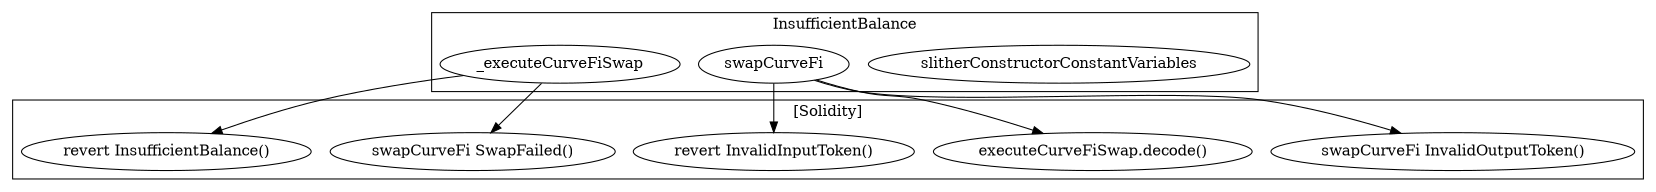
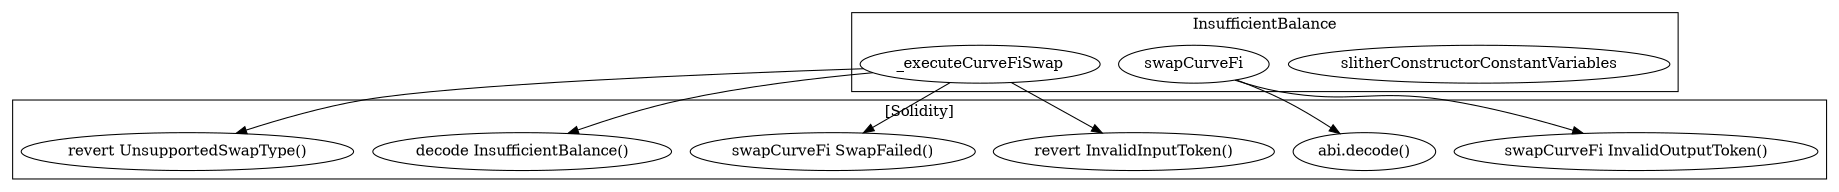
edge "swapCurveFi" -> "revert InvalidInputToken()": now "_executeCurveFiSwap" -> "revert InvalidInputToken()"
node "revert InsufficientBalance()": label "revert InsufficientBalance()" -> "decode InsufficientBalance()"
node "revert UnsupportedSwapType()": added
node "executeCurveFiSwap.decode()": label "executeCurveFiSwap.decode()" -> "abi.decode()"
